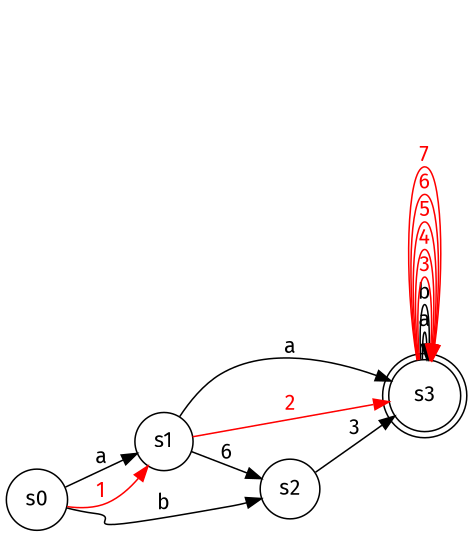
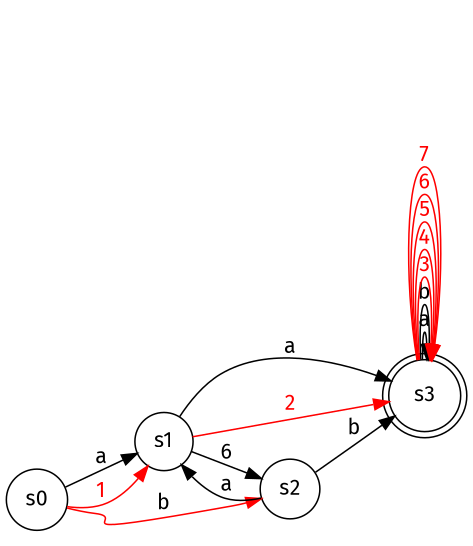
edge "s2" -> "s3": label "3" -> "b"
edge "s2" -> "s1": added, label "a"
edge "s0" -> "s2": color black -> red
